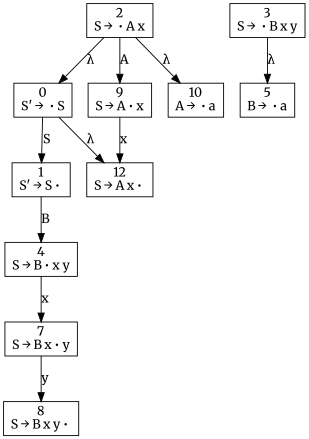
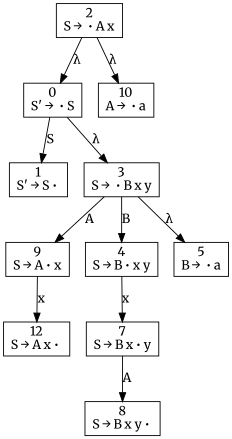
edge "2" -> "9": now "3" -> "9"
edge "0" -> "12": now "0" -> "3"
edge "1" -> "4": now "3" -> "4"
edge "7" -> "8": label "y" -> "A"
